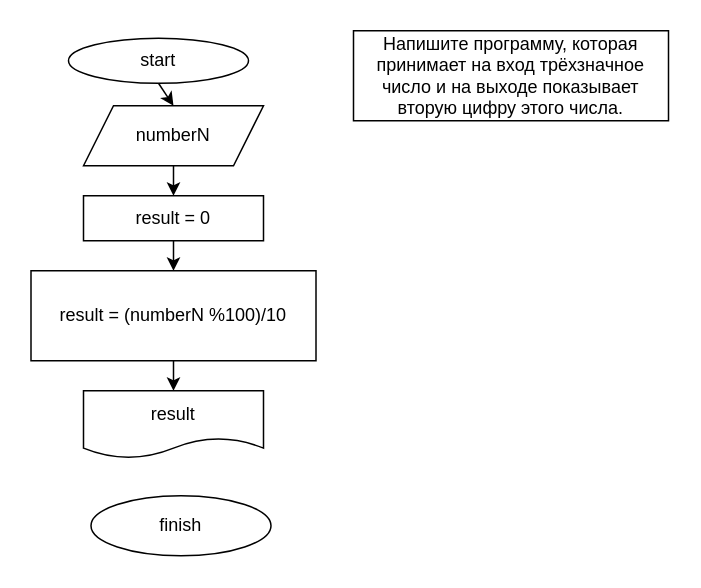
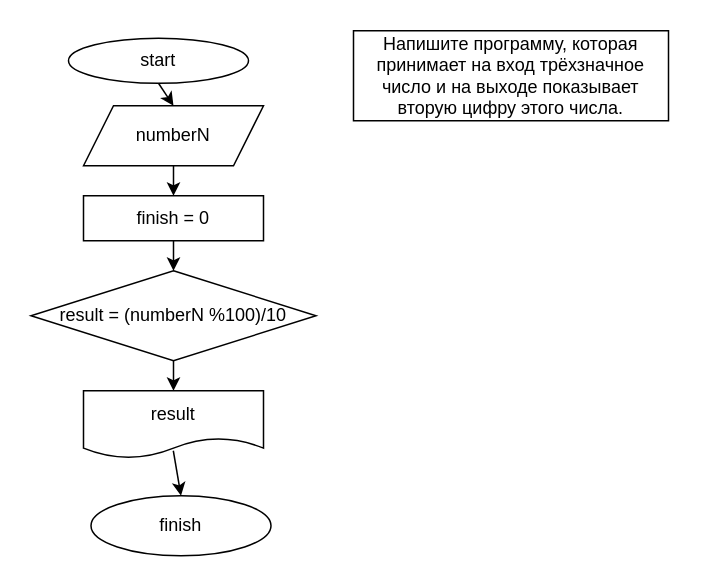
node "result = 0": label "result = 0" -> "finish = 0"
node "result = (numberN %100)/10": shape rectangle -> diamond
edge "result" -> "finish": added
